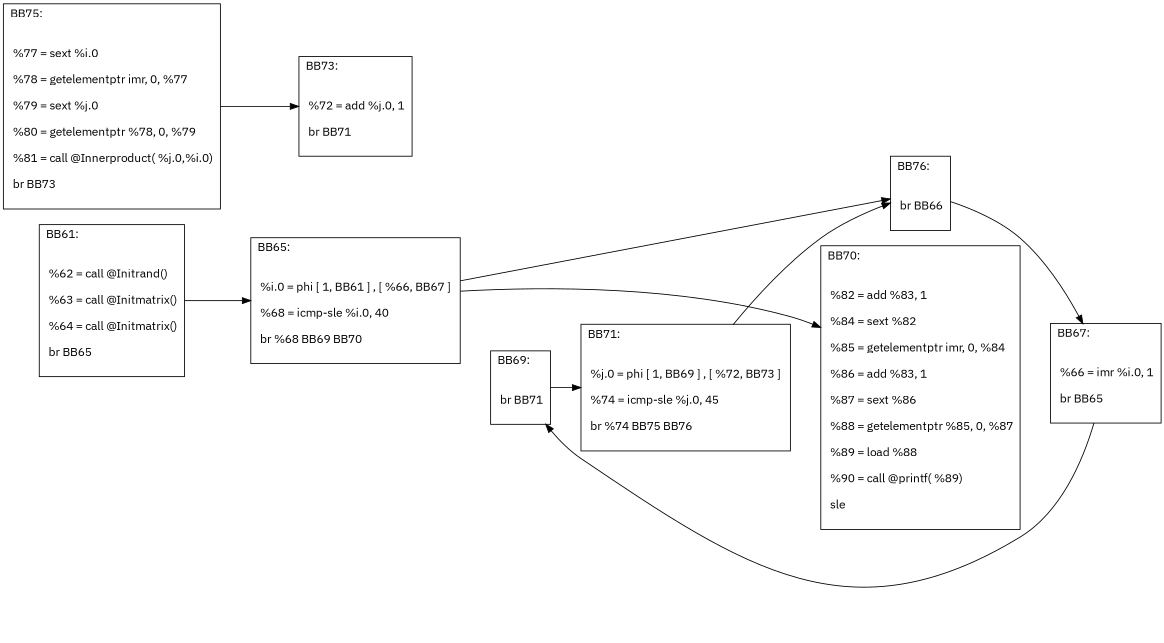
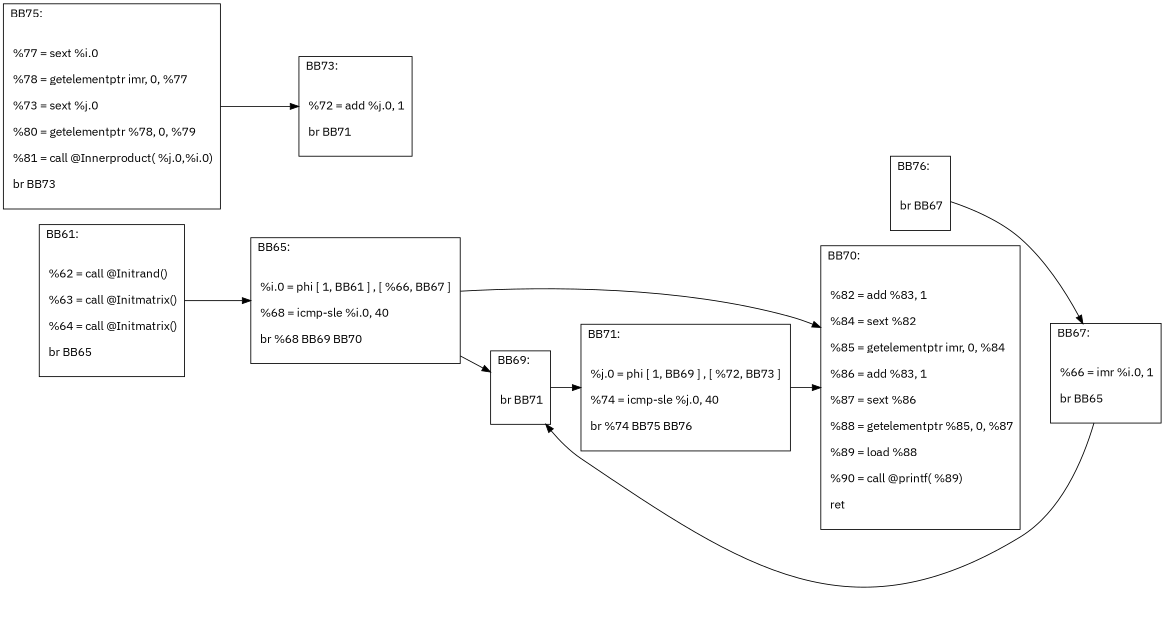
node "BB75:": text "%79 = sext %j.0" -> "%73 = sext %j.0"
node "BB76:": text "br BB66" -> "br BB67"
edge "BB65:" -> "BB76:": now "BB65:" -> "BB69:"
edge "BB71:" -> "BB76:": now "BB71:" -> "BB70:"
node "BB71:": text "%74 = icmp-sle %j.0, 45" -> "%74 = icmp-sle %j.0, 40"
node "BB70:": text "sle" -> "ret"
